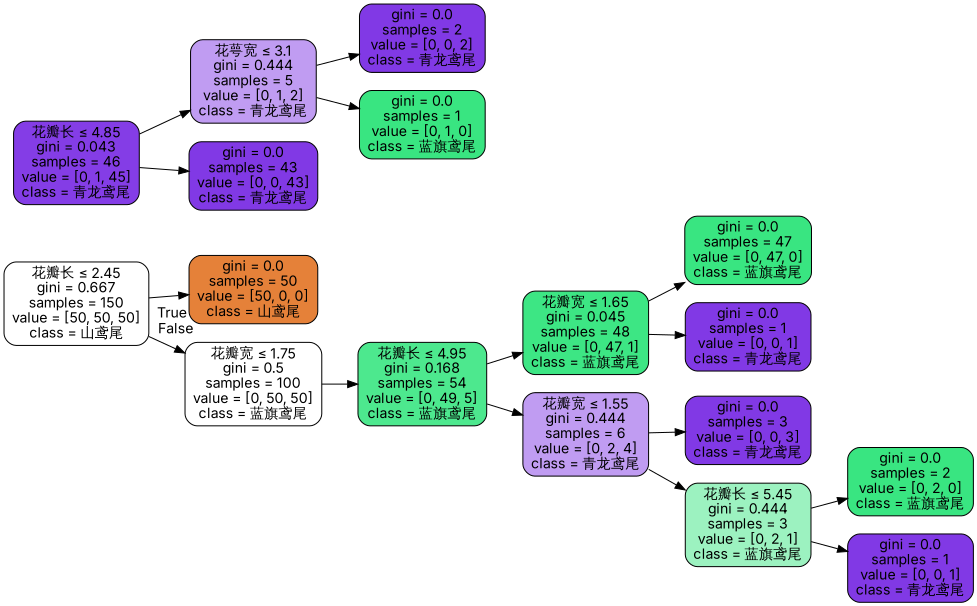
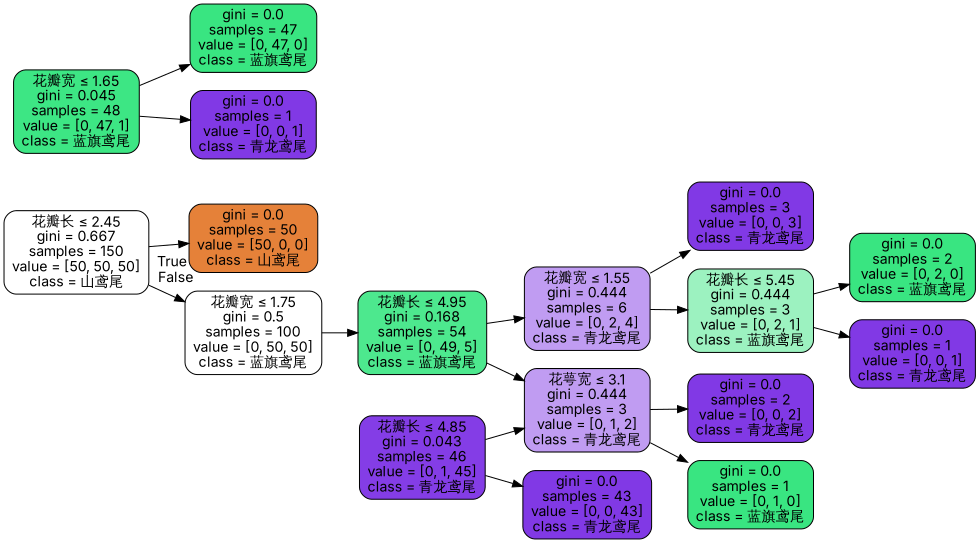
node "花萼宽 ≤ 3.1": text "samples = 5" -> "samples = 3"
edge "花瓣长 ≤ 4.95" -> "花瓣宽 ≤ 1.65": now "花瓣长 ≤ 4.95" -> "花萼宽 ≤ 3.1"
